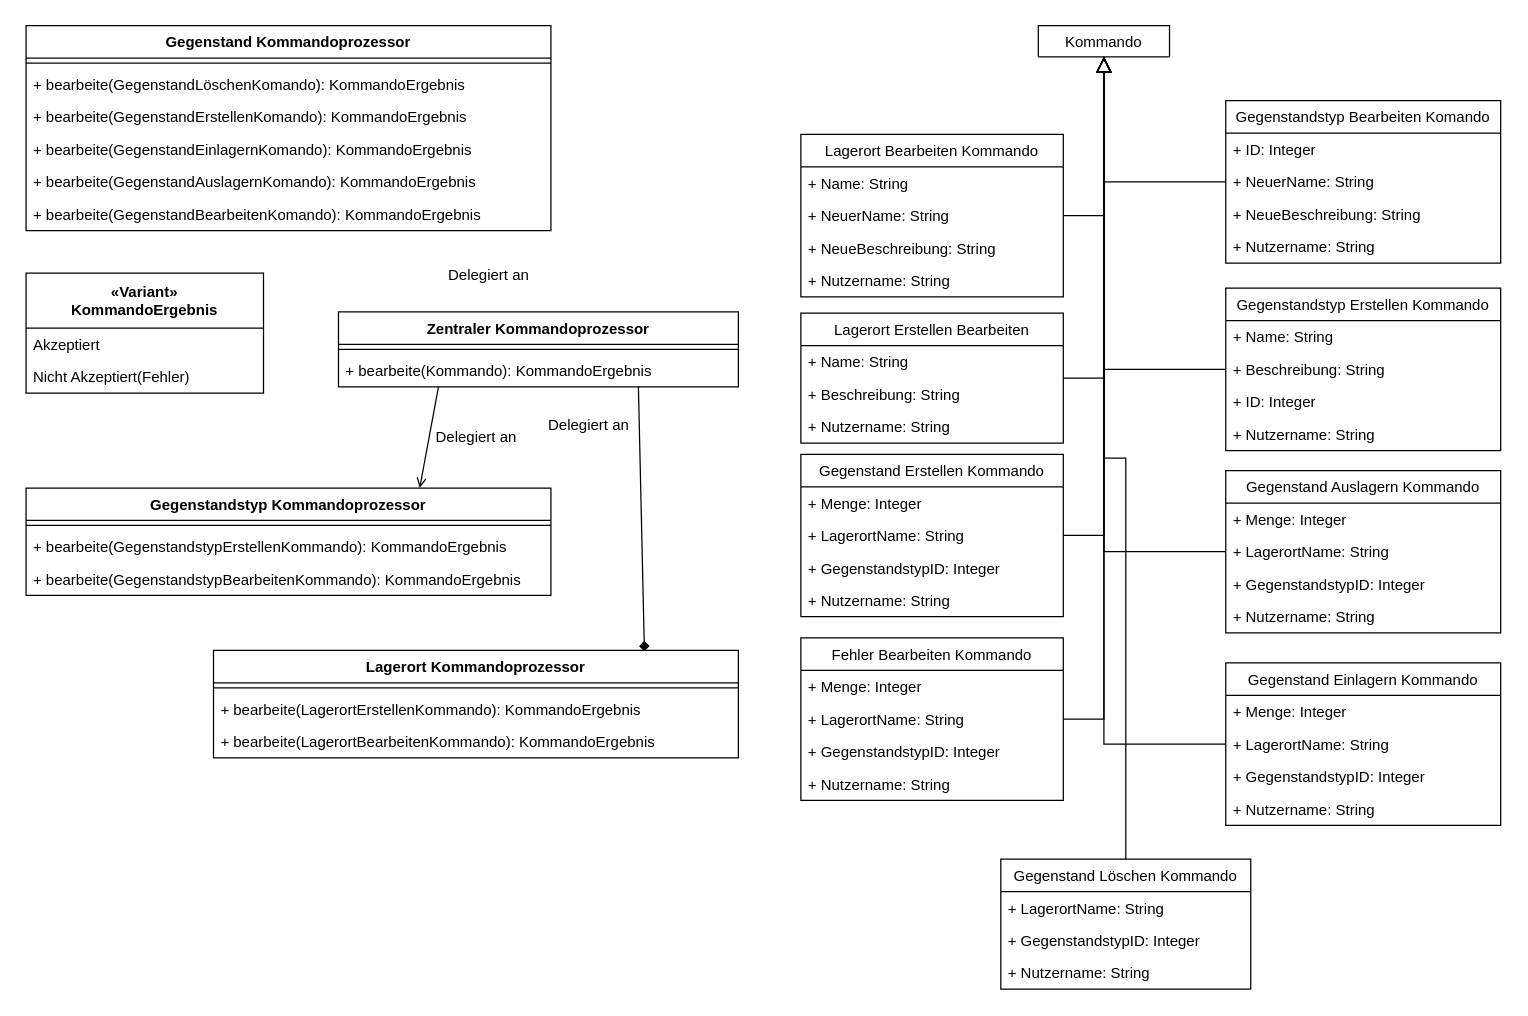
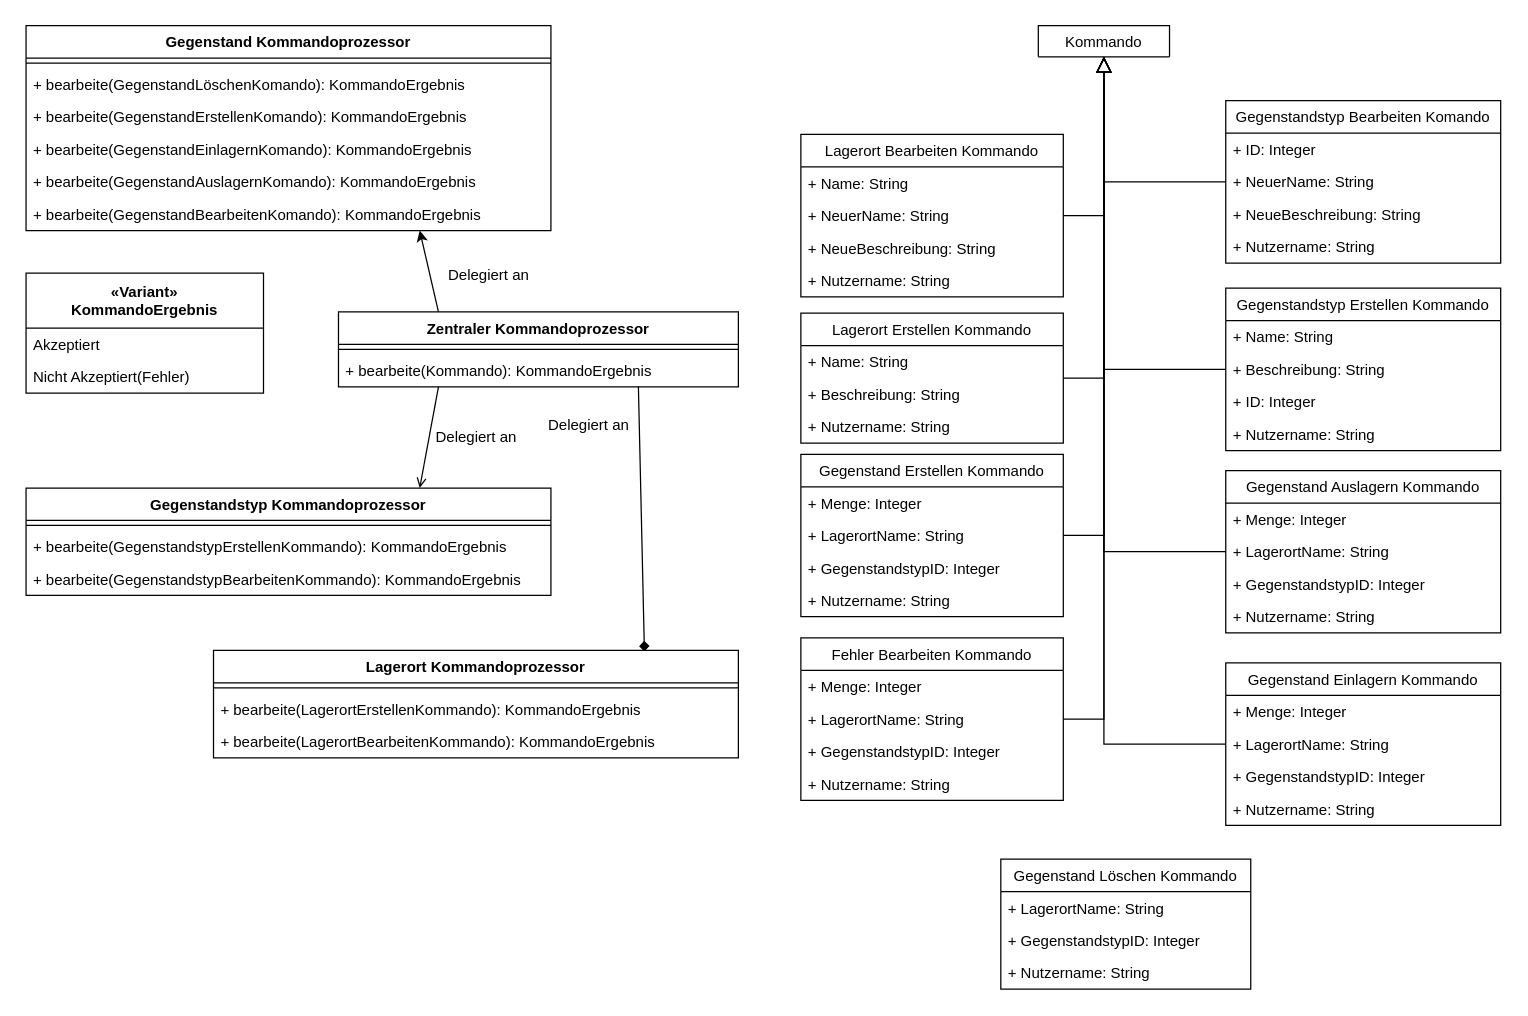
edge "Zentraler Kommandoprozessor" -> "Gegenstand Kommandoprozessor": added
node "Lagerort Erstellen Bearbeiten": label "Lagerort Erstellen Bearbeiten" -> "Lagerort Erstellen Kommando"
edge "Gegenstand Löschen Kommando" -> "Kommando": removed
